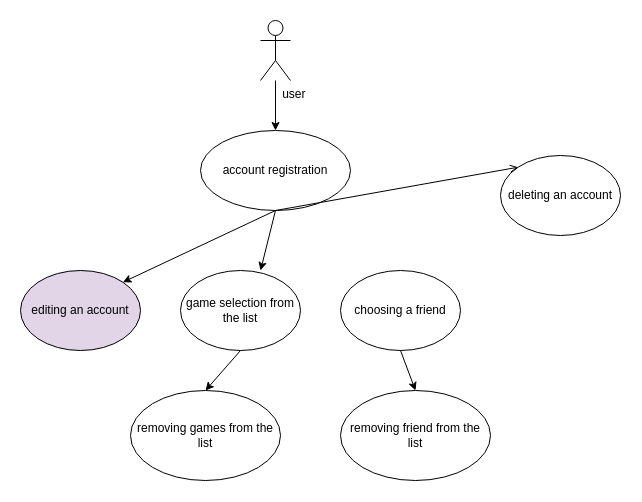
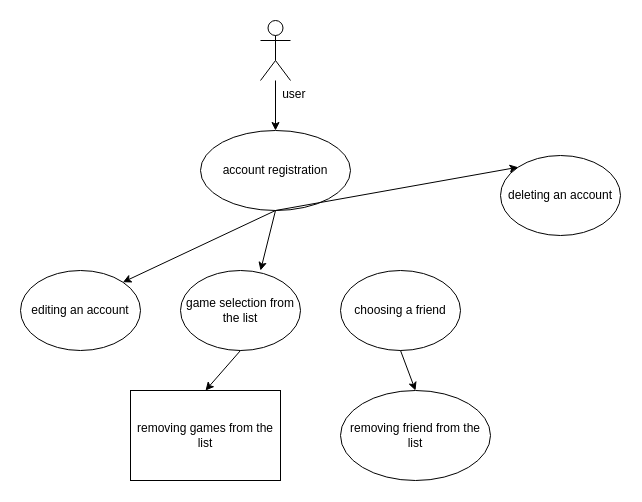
edge "account registration" -> "deleting an account": arrowhead open -> classic
node "editing an account": fillcolor #e1d5e7 -> #ffffff
node "removing games from the list": shape ellipse -> rectangle
